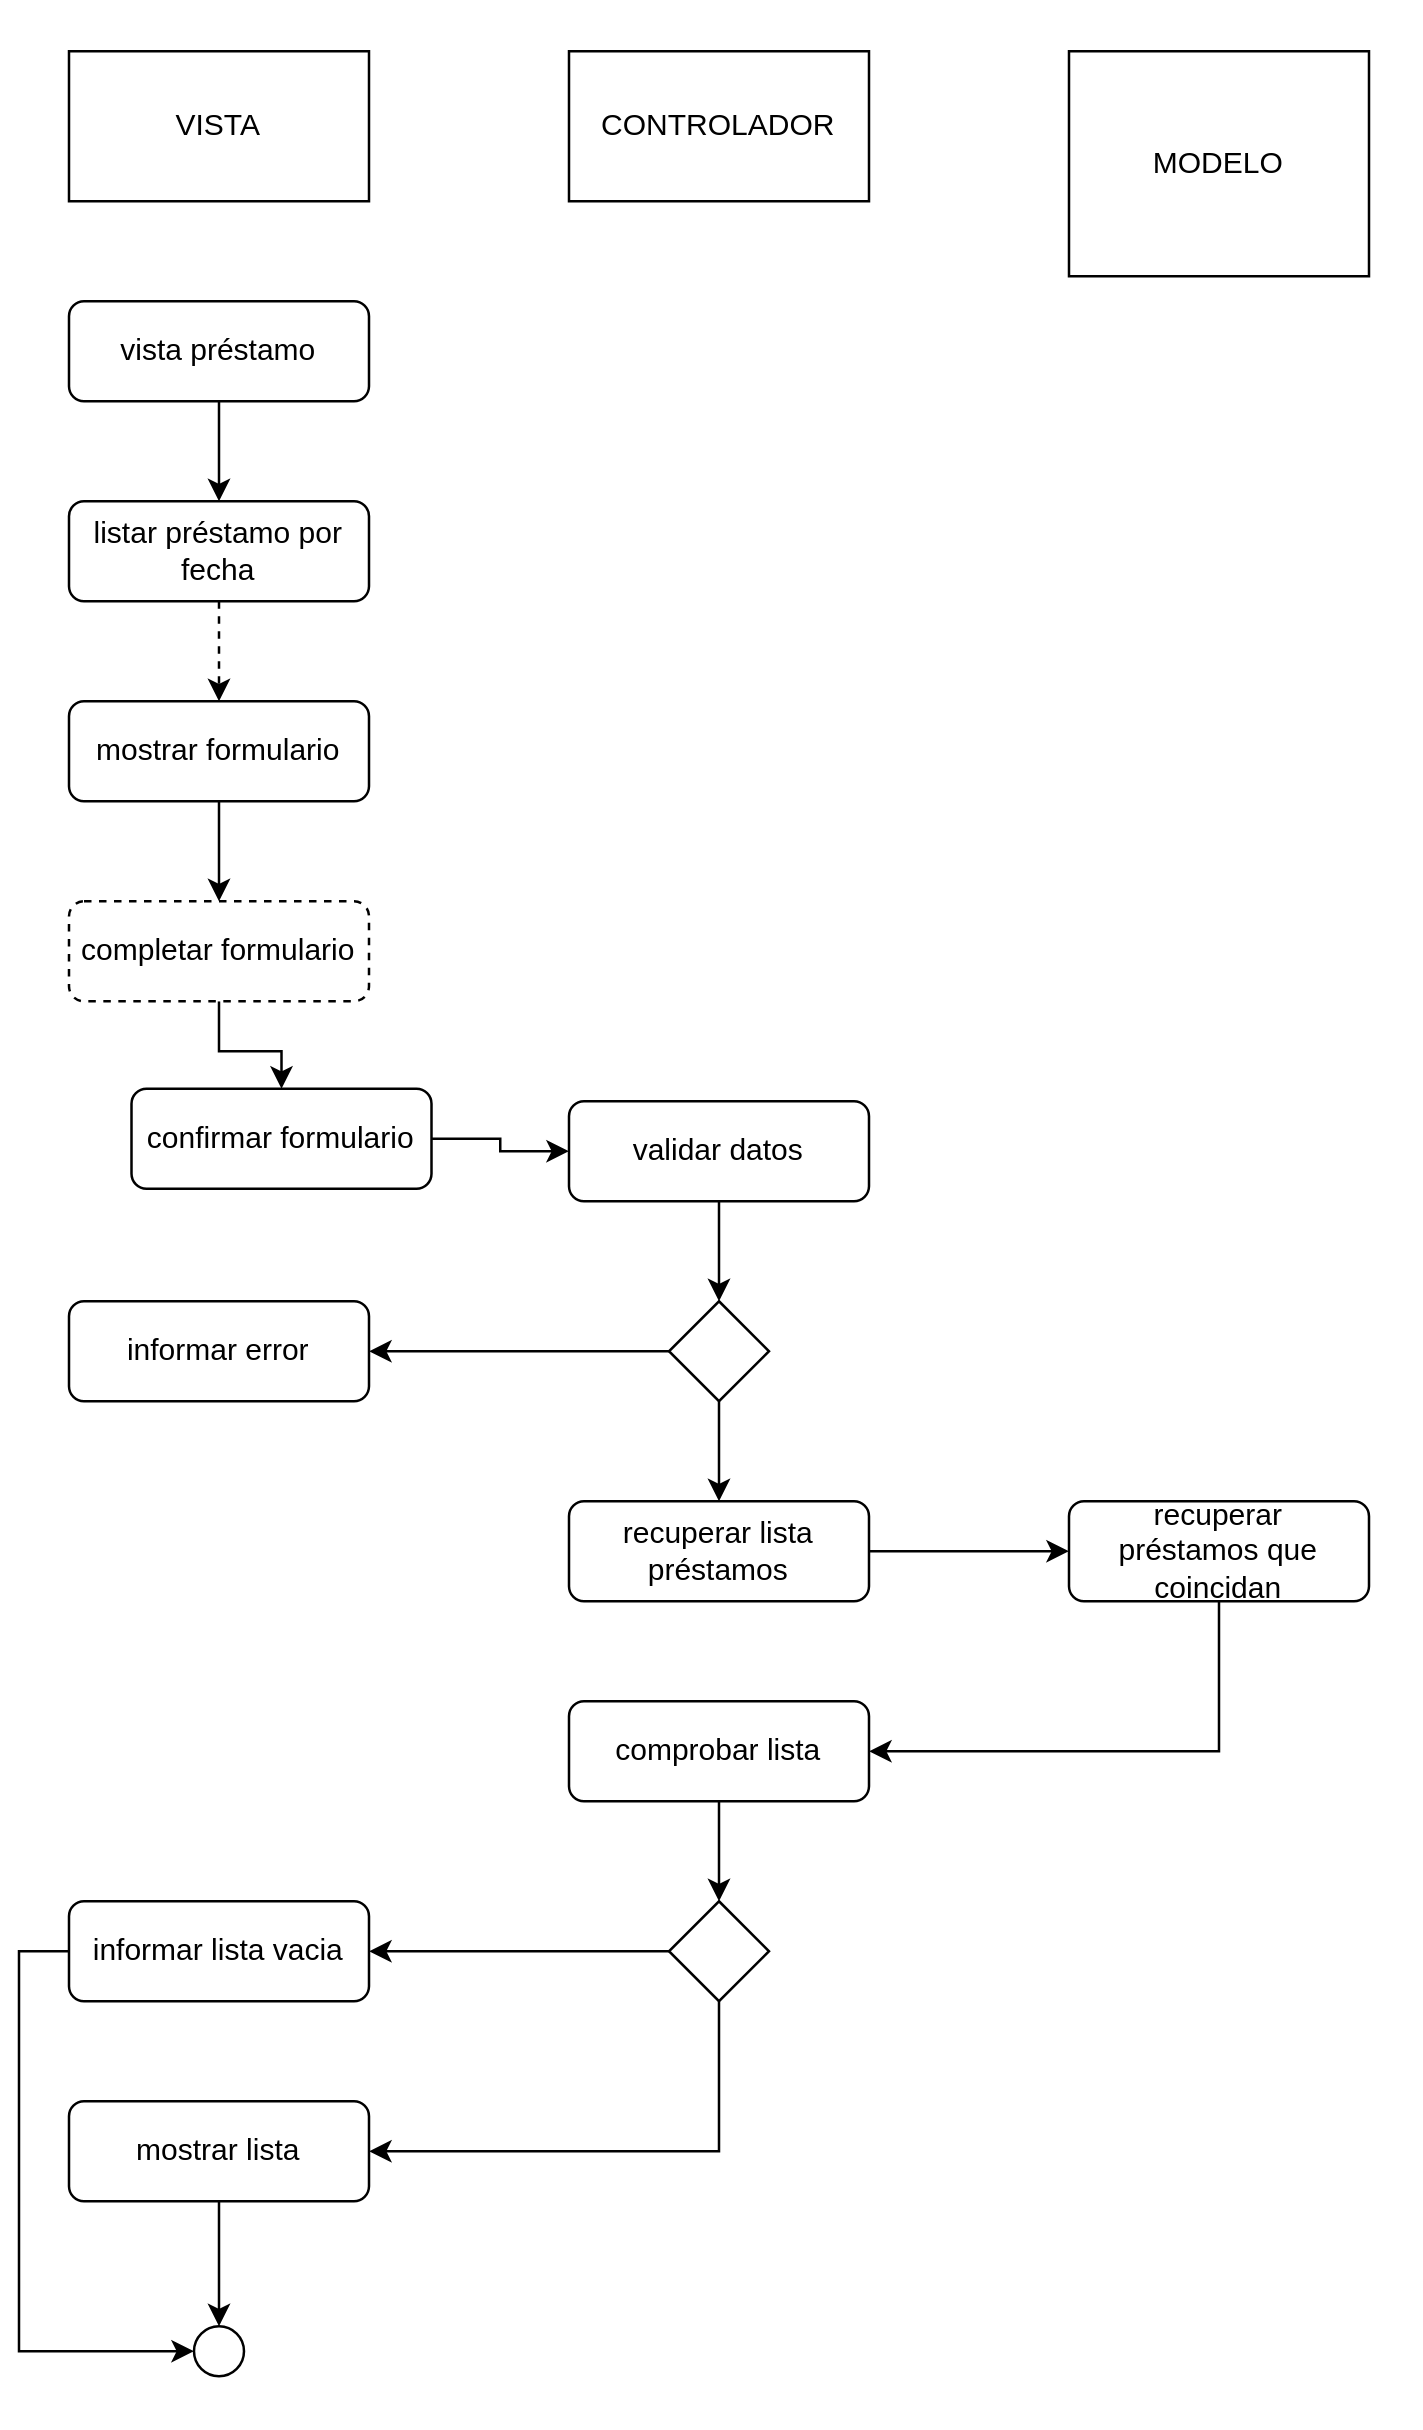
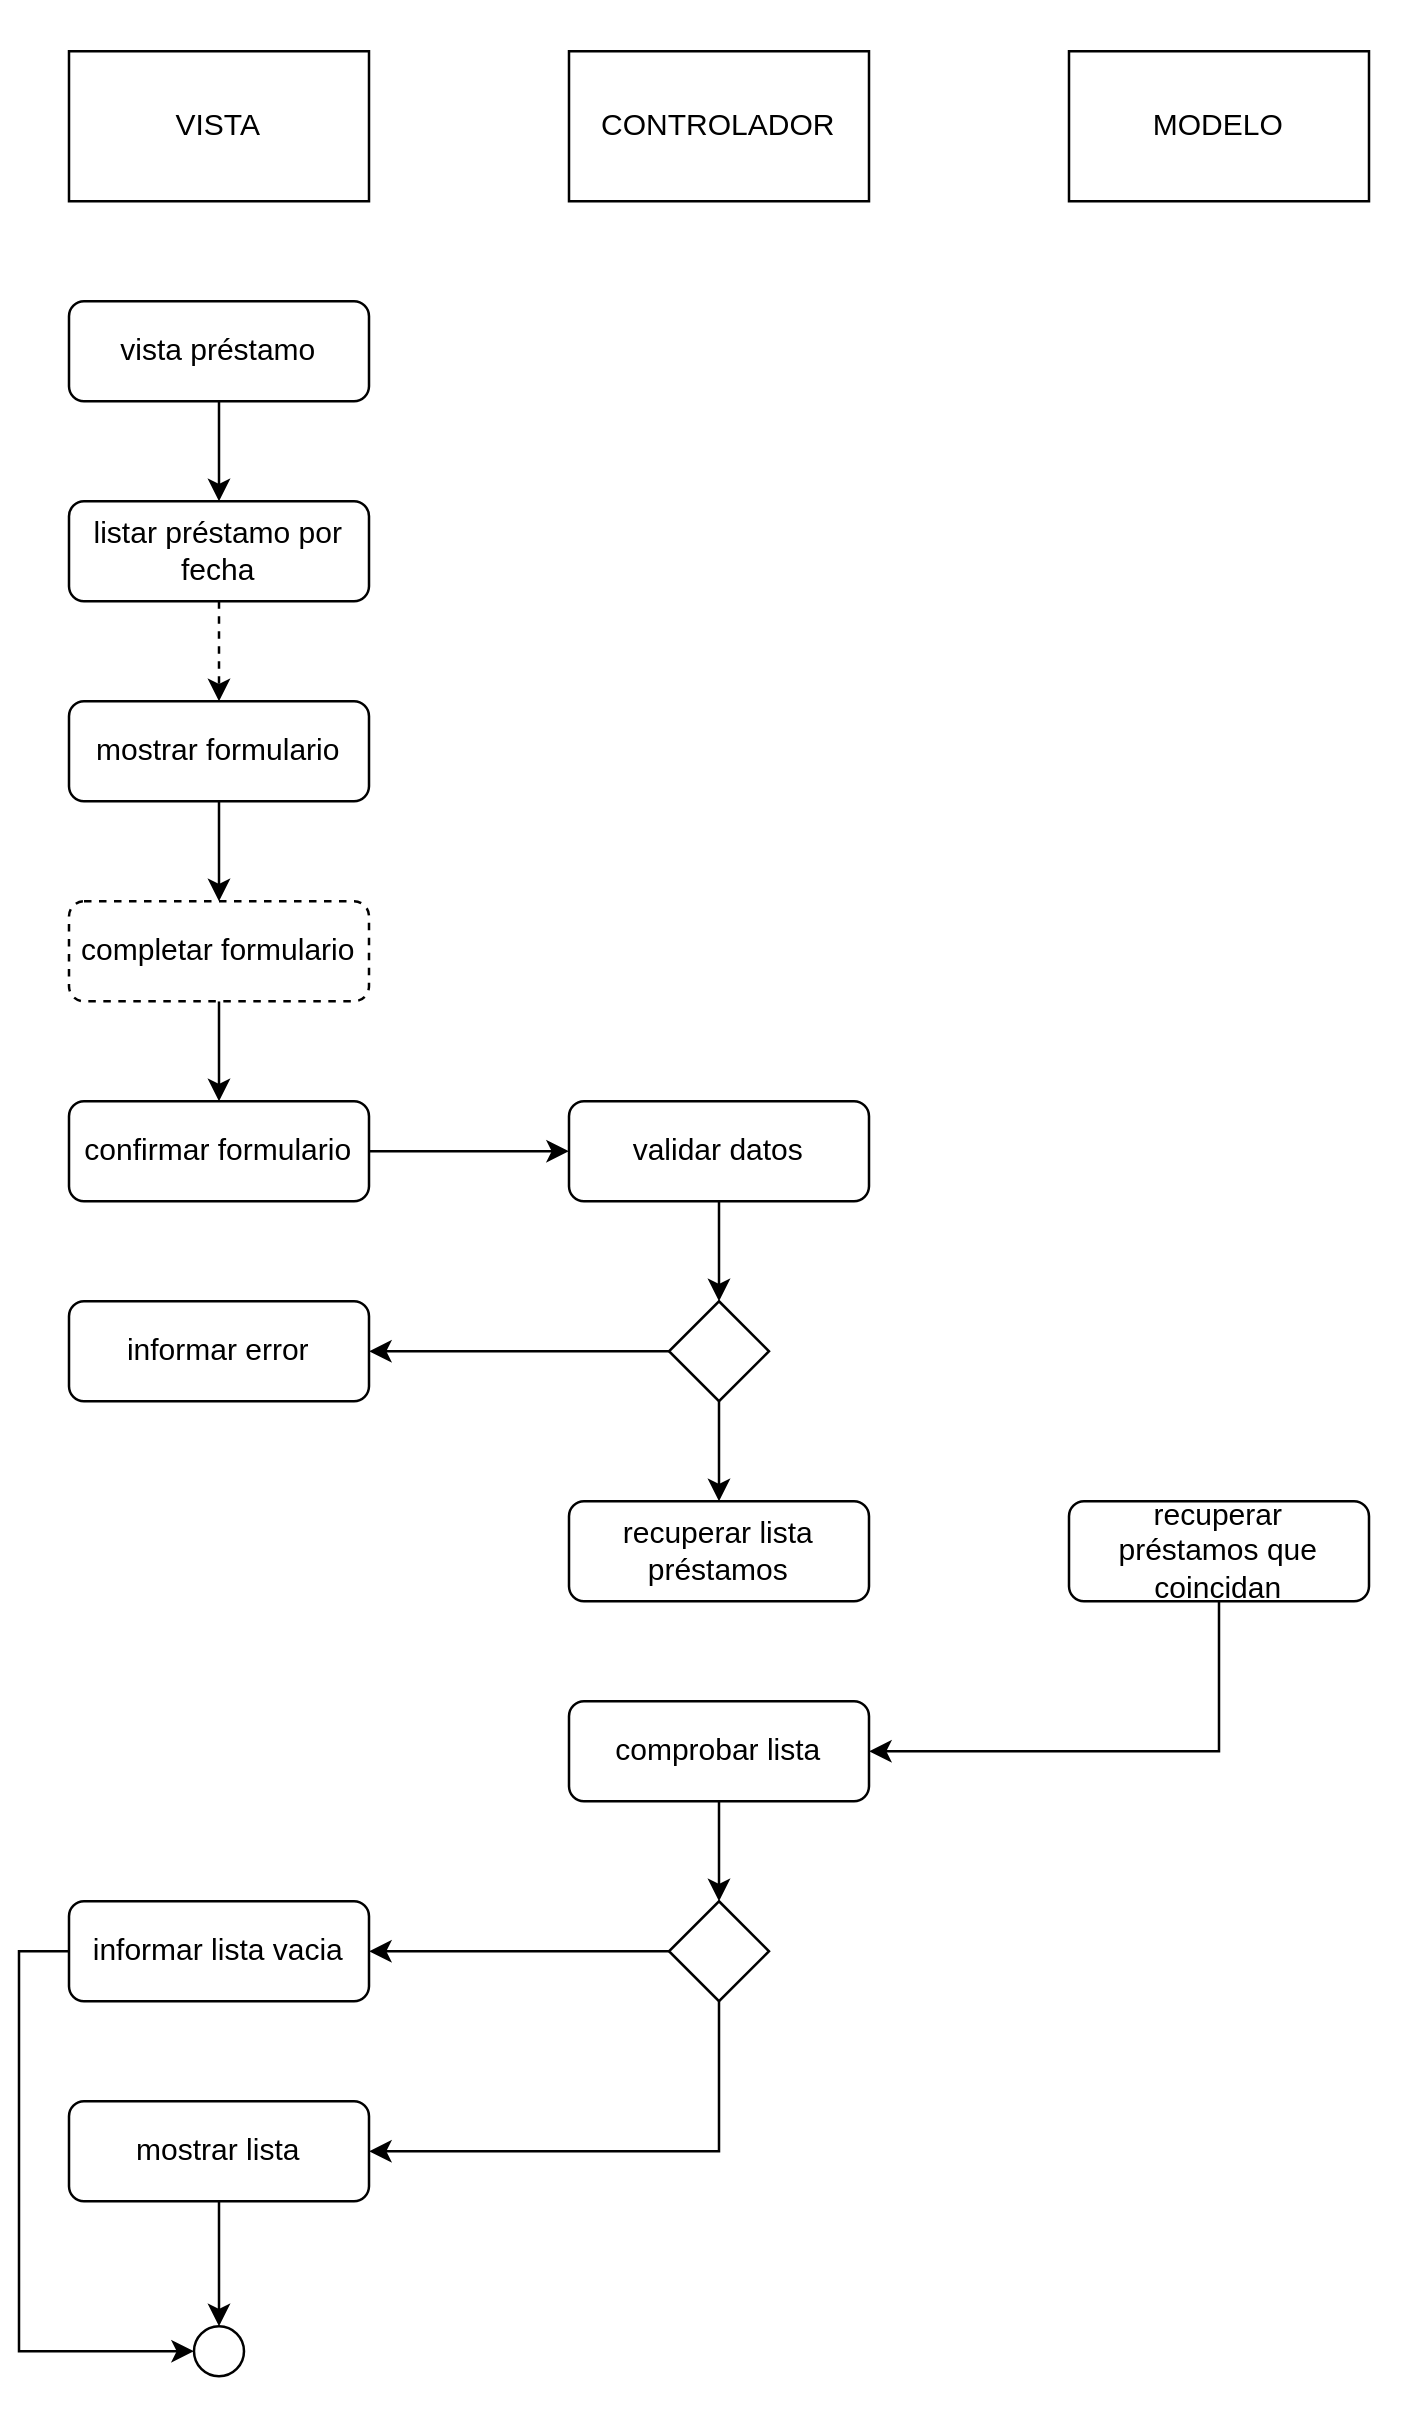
node "MODELO": size 300x225 -> 300x150
node "confirmar formulario": moved (281, 1139) -> (219, 1151)
edge "recuperar lista préstamos" -> "recuperar préstamos que coincidan": removed
